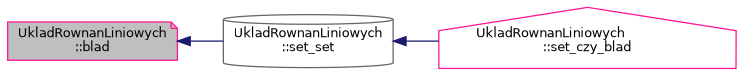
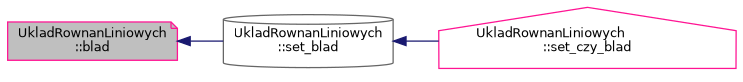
node "UkladRownanLiniowych ::set_set": label "UkladRownanLiniowych ::set_set" -> "UkladRownanLiniowych ::set_blad"
